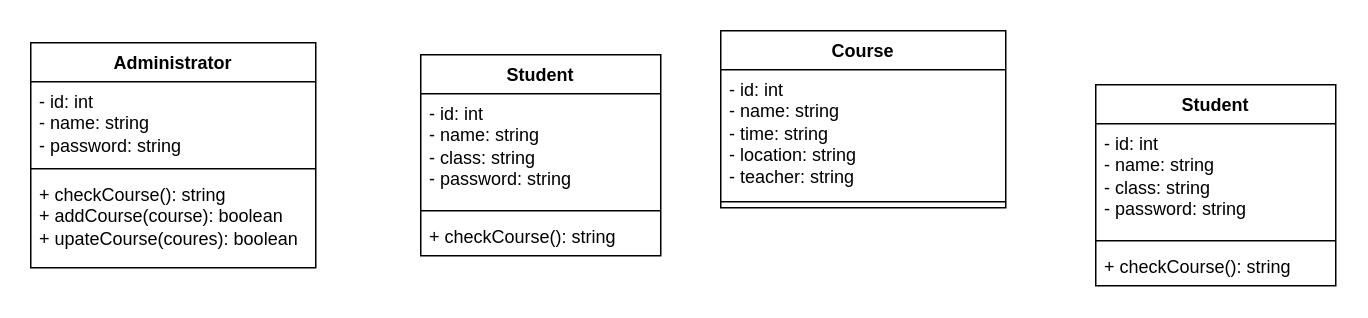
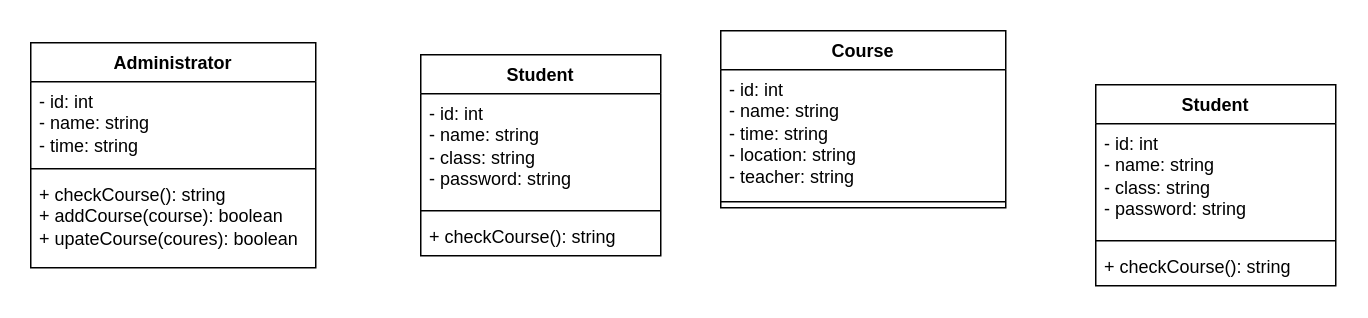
node "- id: int - name: string - password: string": label "- id: int - name: string - password: string" -> "- id: int - name: string - time: string"
